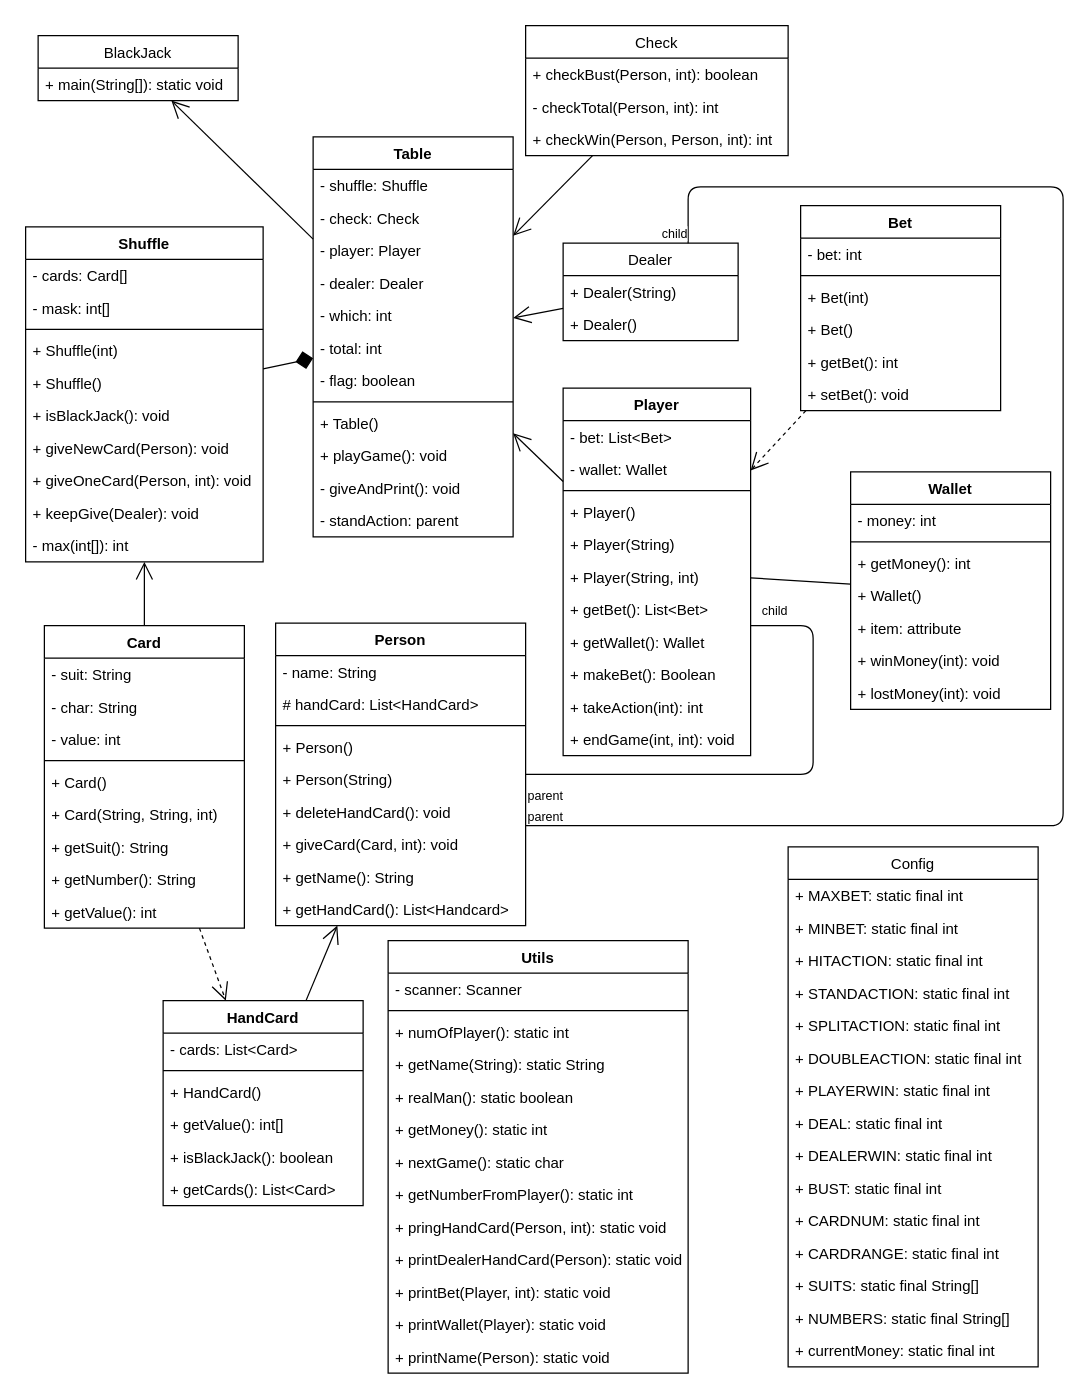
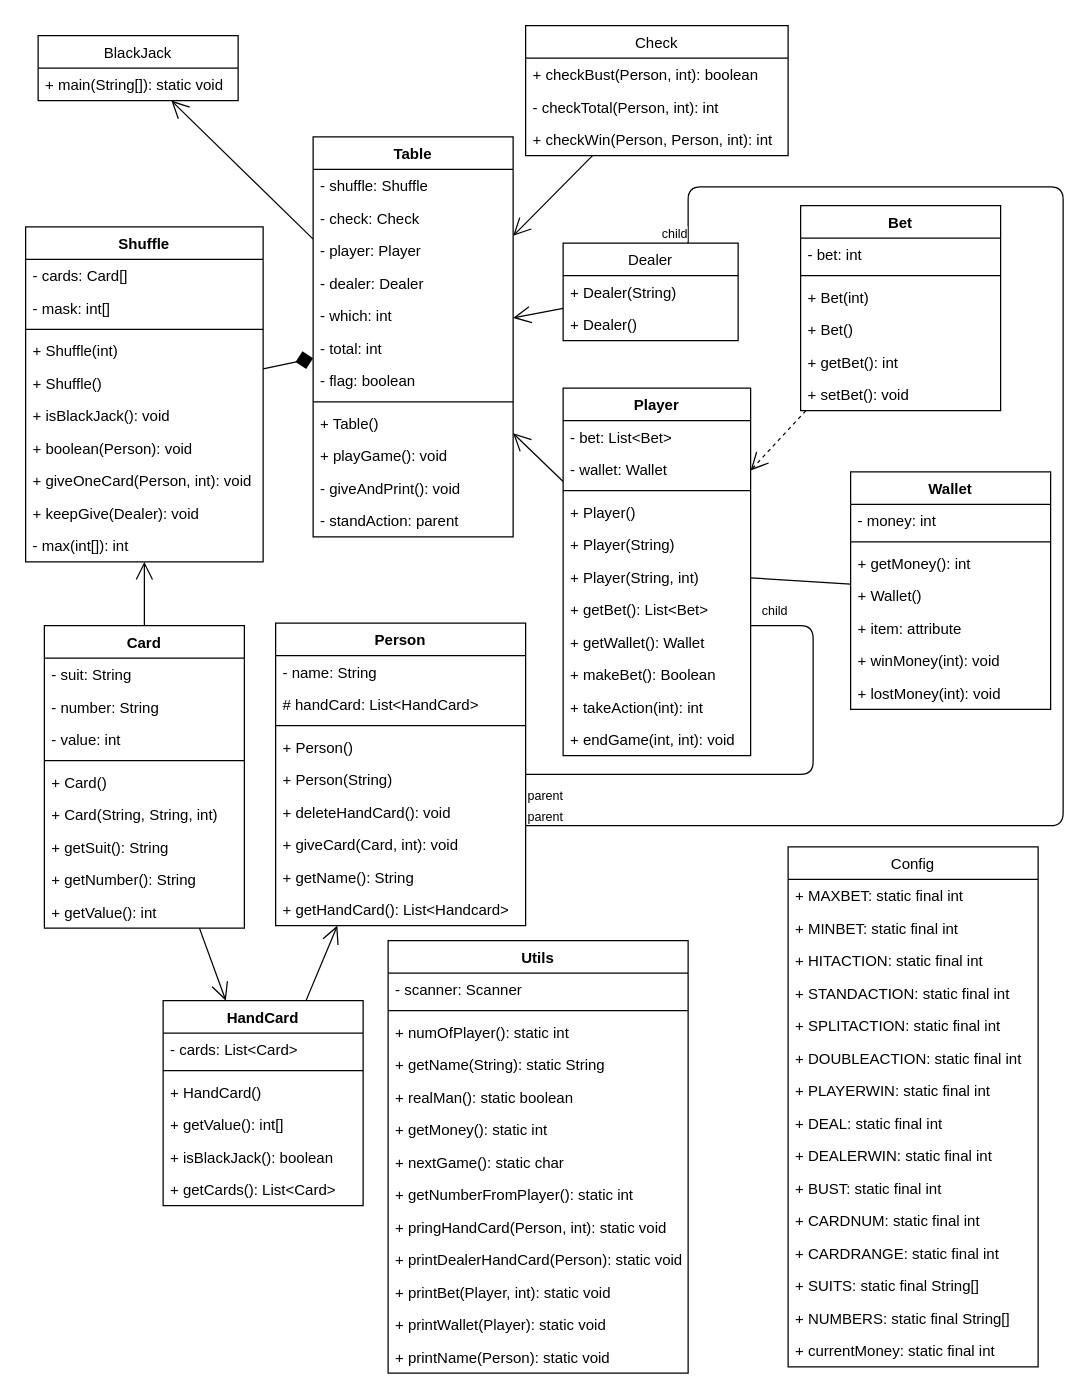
node "+ giveNewCard(Person): void": label "+ giveNewCard(Person): void" -> "+ boolean(Person): void"
node "- char: String": label "- char: String" -> "- number: String"
edge "Card" -> "HandCard": style dashed -> solid
